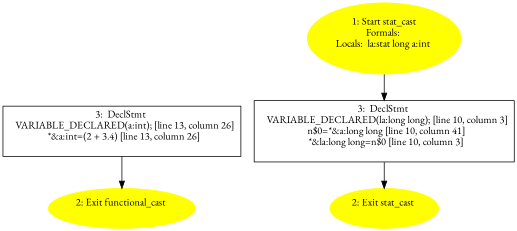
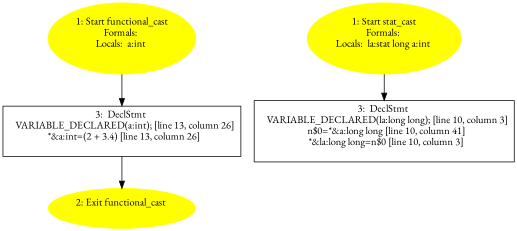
node "1: Start functional_cast Formals: Locals:  a:int": added
node "2: Exit stat_cast": removed
